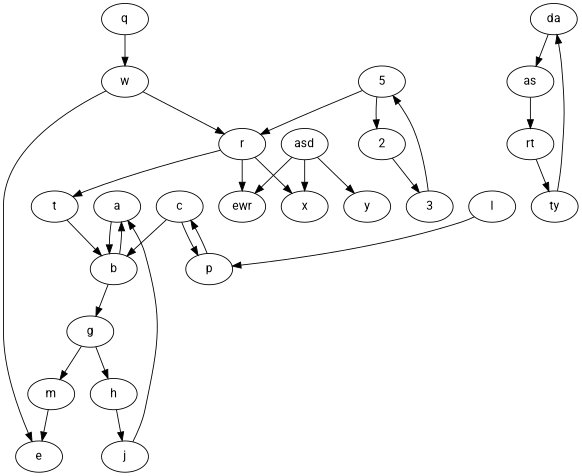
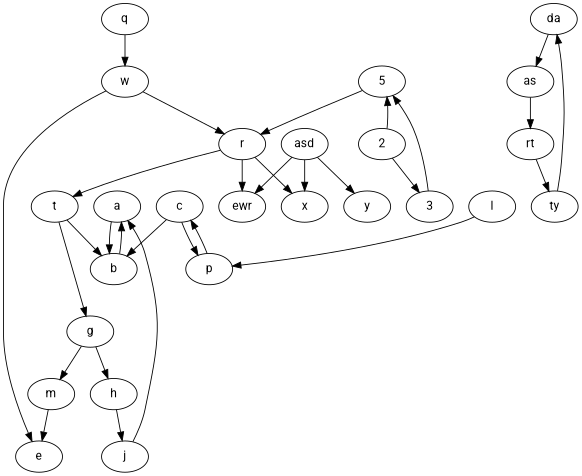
edge "5" -> "2": reversed
edge "b" -> "g": now "t" -> "g"
